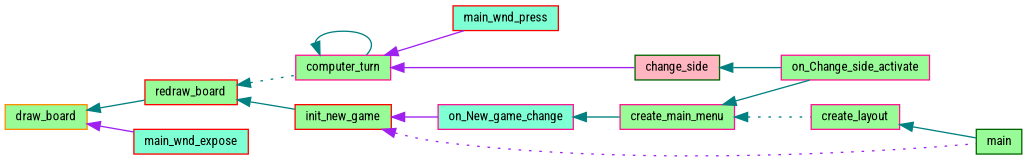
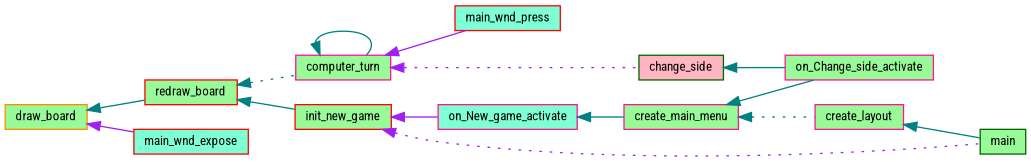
edge "change_side" -> "computer_turn": style solid -> dotted
node "on_New_game_change": label "on_New_game_change" -> "on_New_game_activate"
